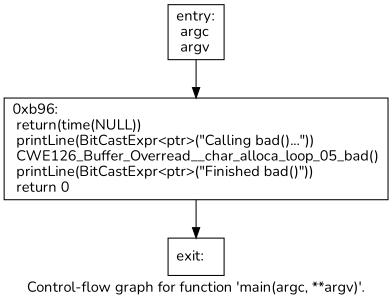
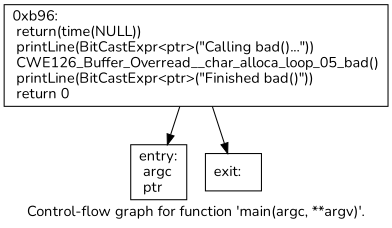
node "entry:": text "argv" -> "ptr"
edge "entry:" -> "0xb96:": reversed
